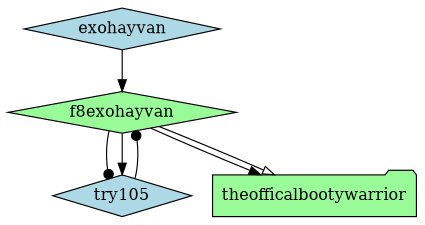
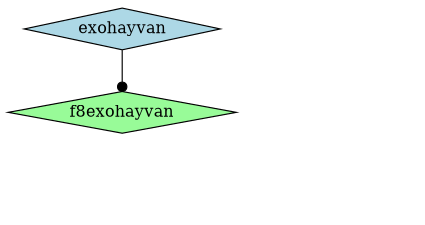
edge "exohayvan" -> "f8exohayvan": arrowhead normal -> dot
node "try105": removed
node "theofficalbootywarrior": removed
